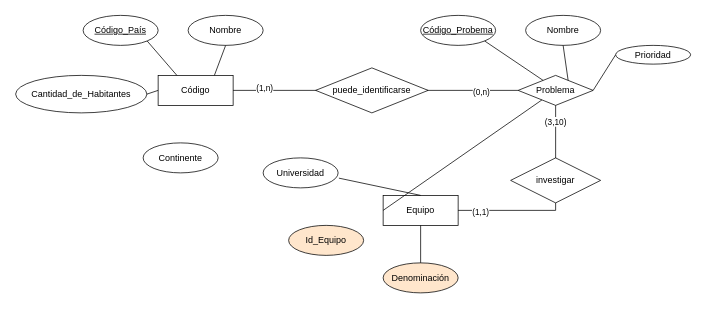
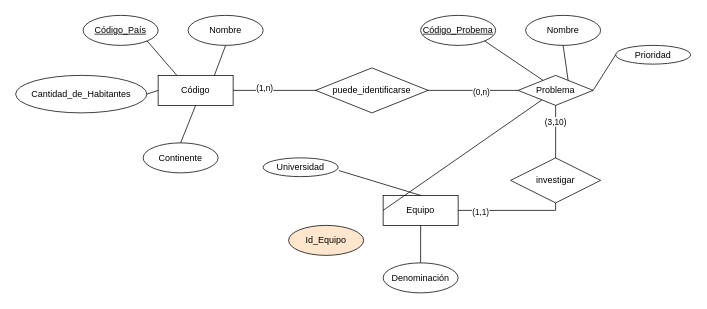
edge "Código" -- "Continente": added
node "Universidad": size 75x30 -> 75x19
node "Denominación": fillcolor #ffe6cc -> #ffffff
